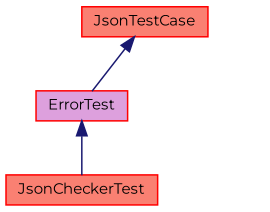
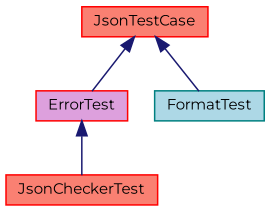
node "FormatTest": added
